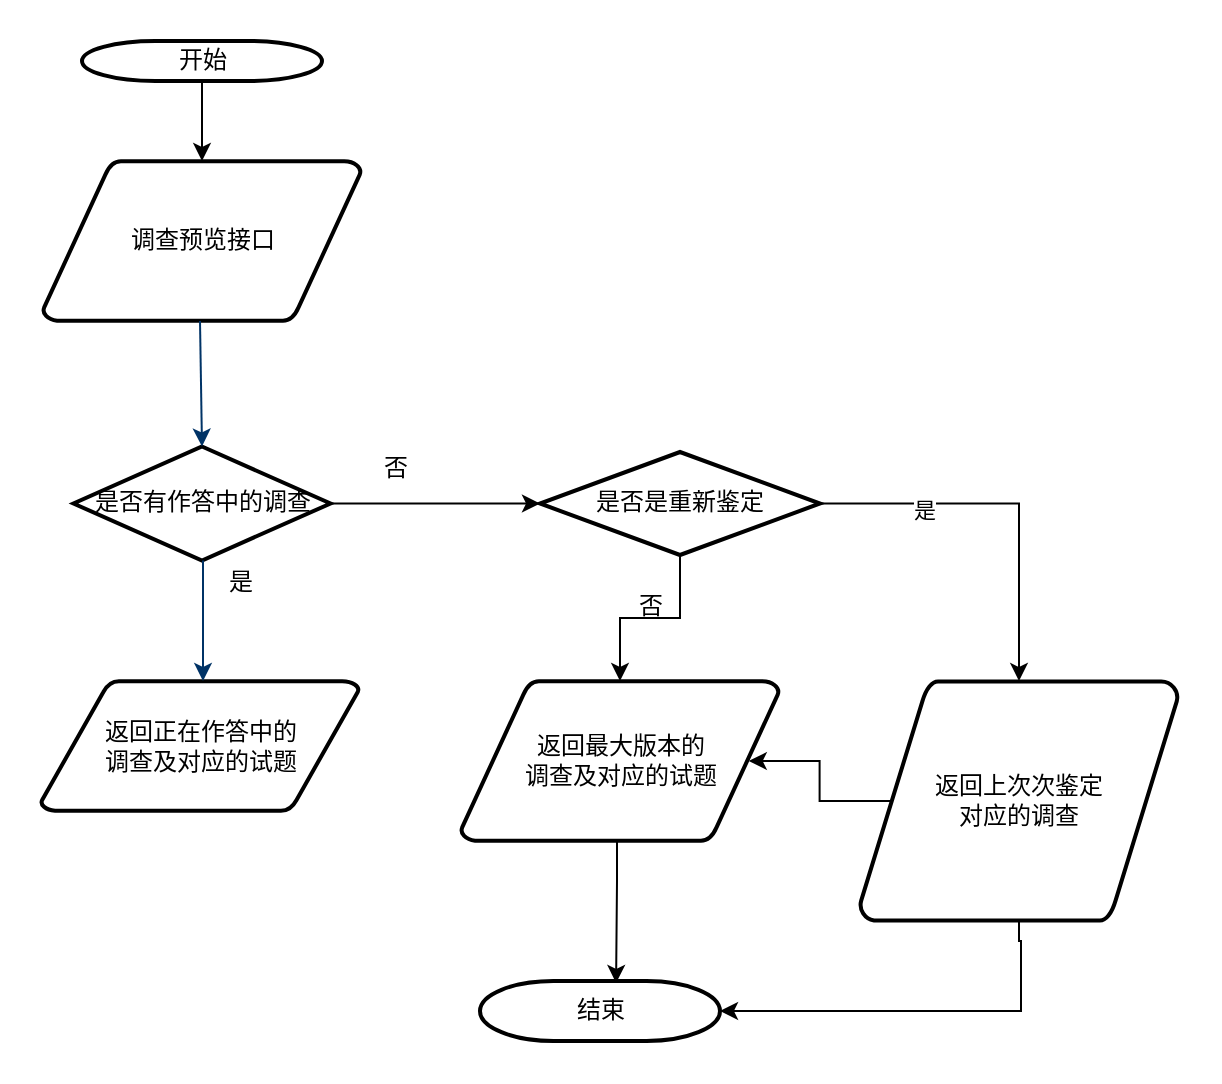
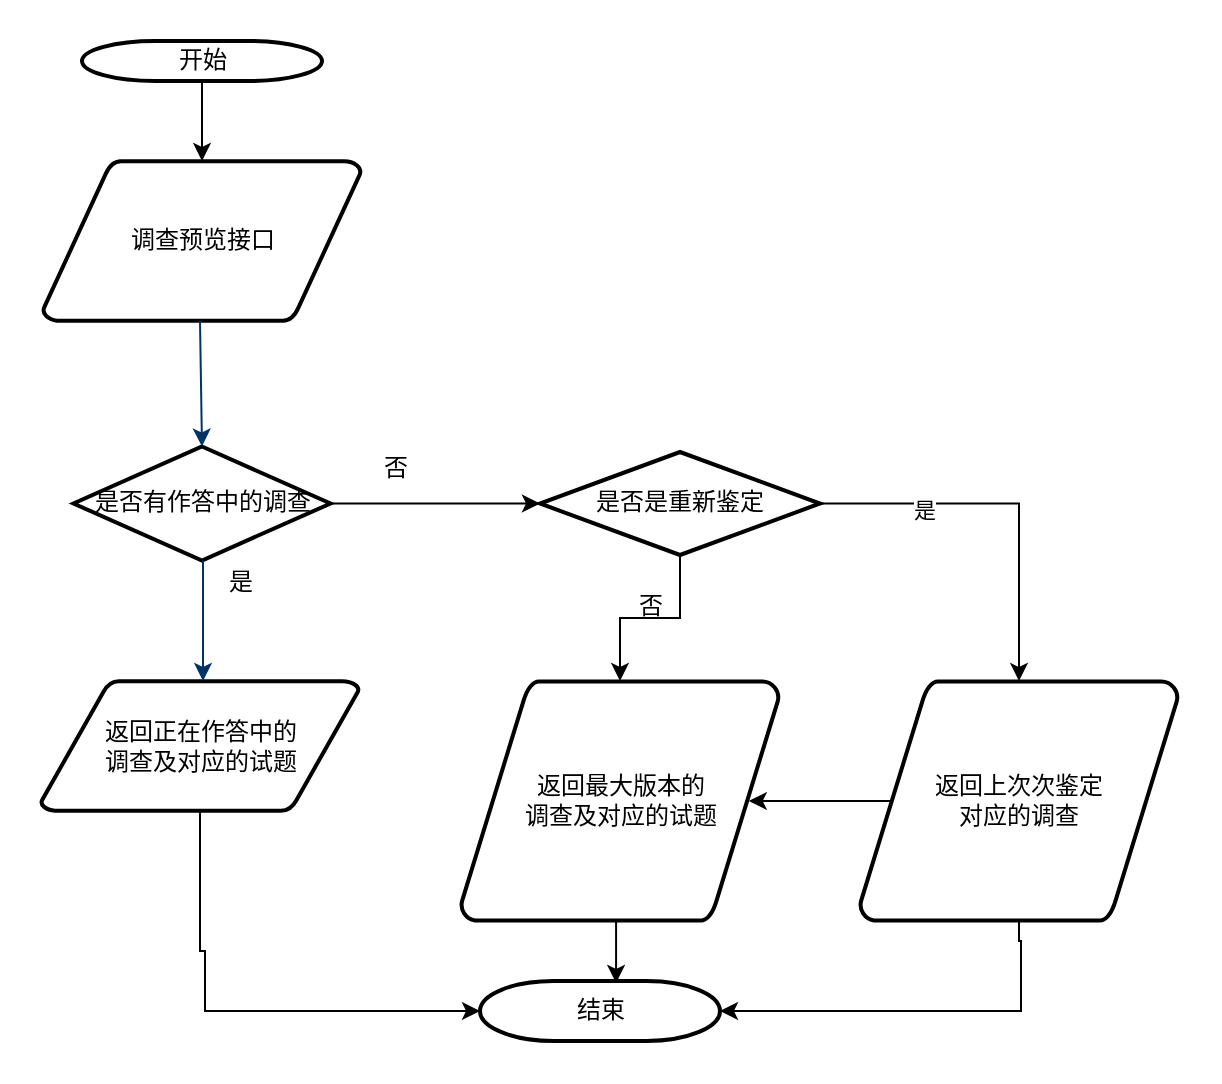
node "返回最大版本的 调查及对应的试题": size 318x160 -> 318x240
edge "返回正在作答中的 调查及对应的试题" -> "结束": added
